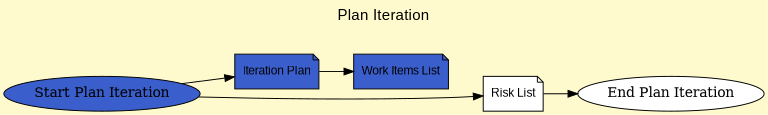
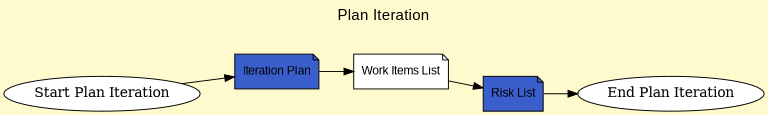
node "Work Items List": fillcolor royalblue3 -> white
node "Start Plan Iteration": fillcolor royalblue3 -> white
node "Risk List": fillcolor white -> royalblue3
edge "Start Plan Iteration" -> "Risk List": now "Work Items List" -> "Risk List"
